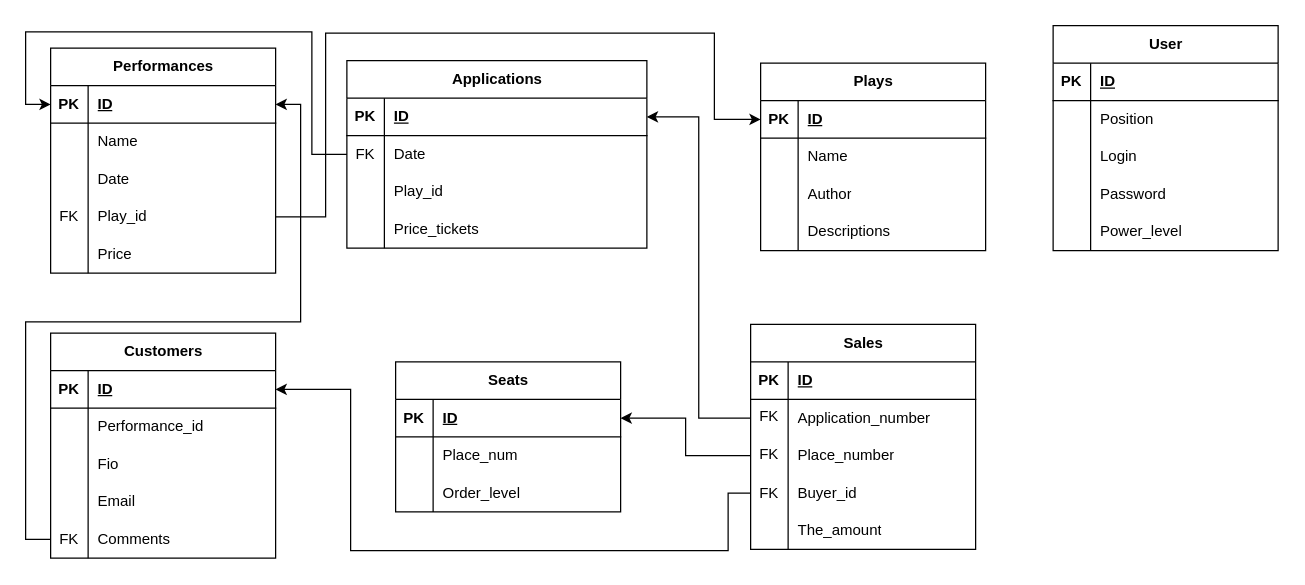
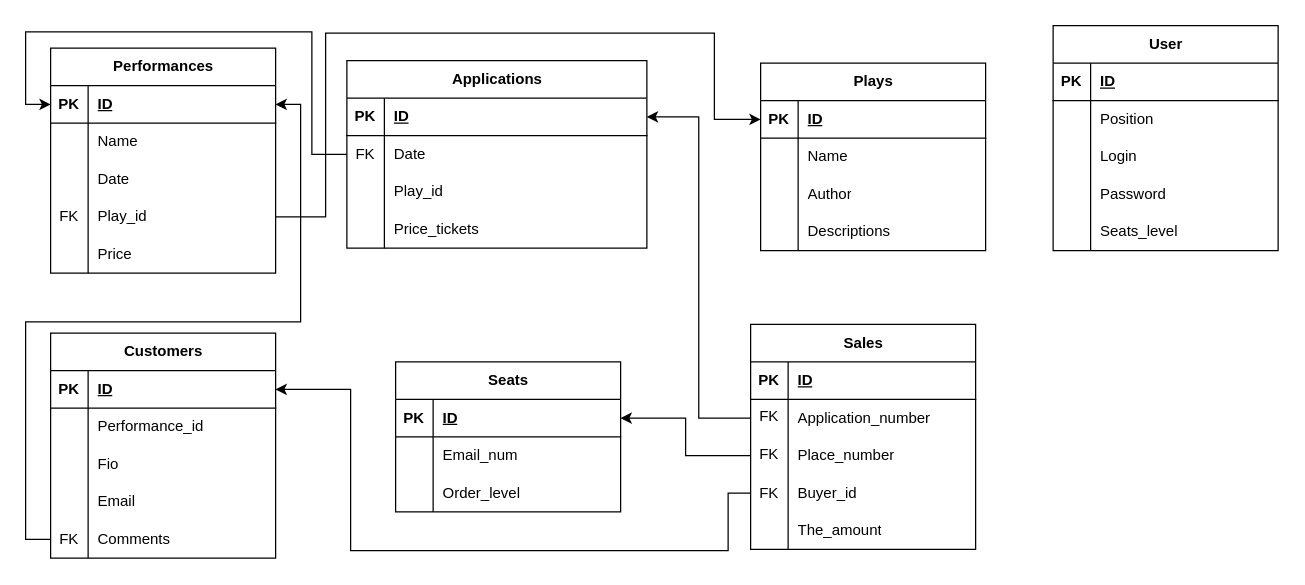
node "Power_level": label "Power_level" -> "Seats_level"
node "Place_num": label "Place_num" -> "Email_num"
